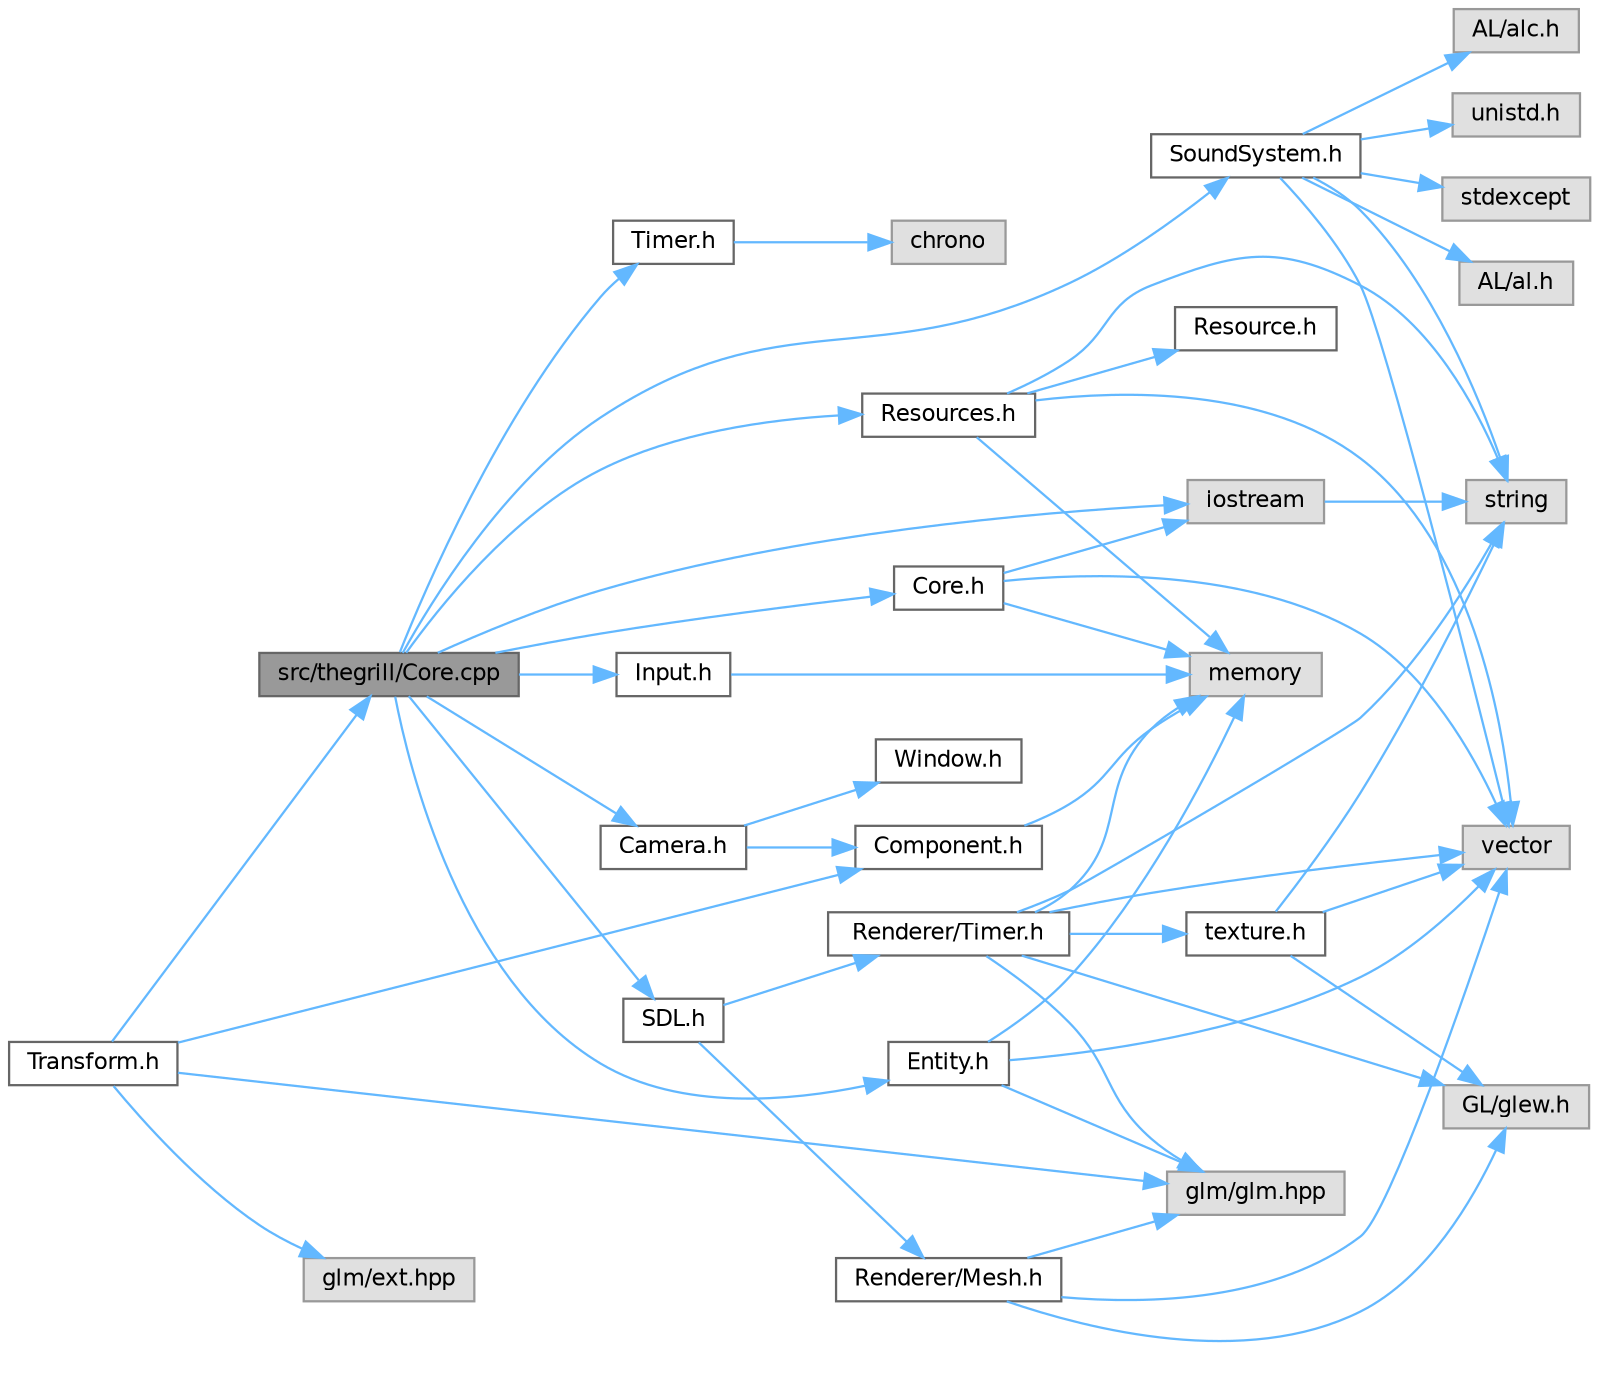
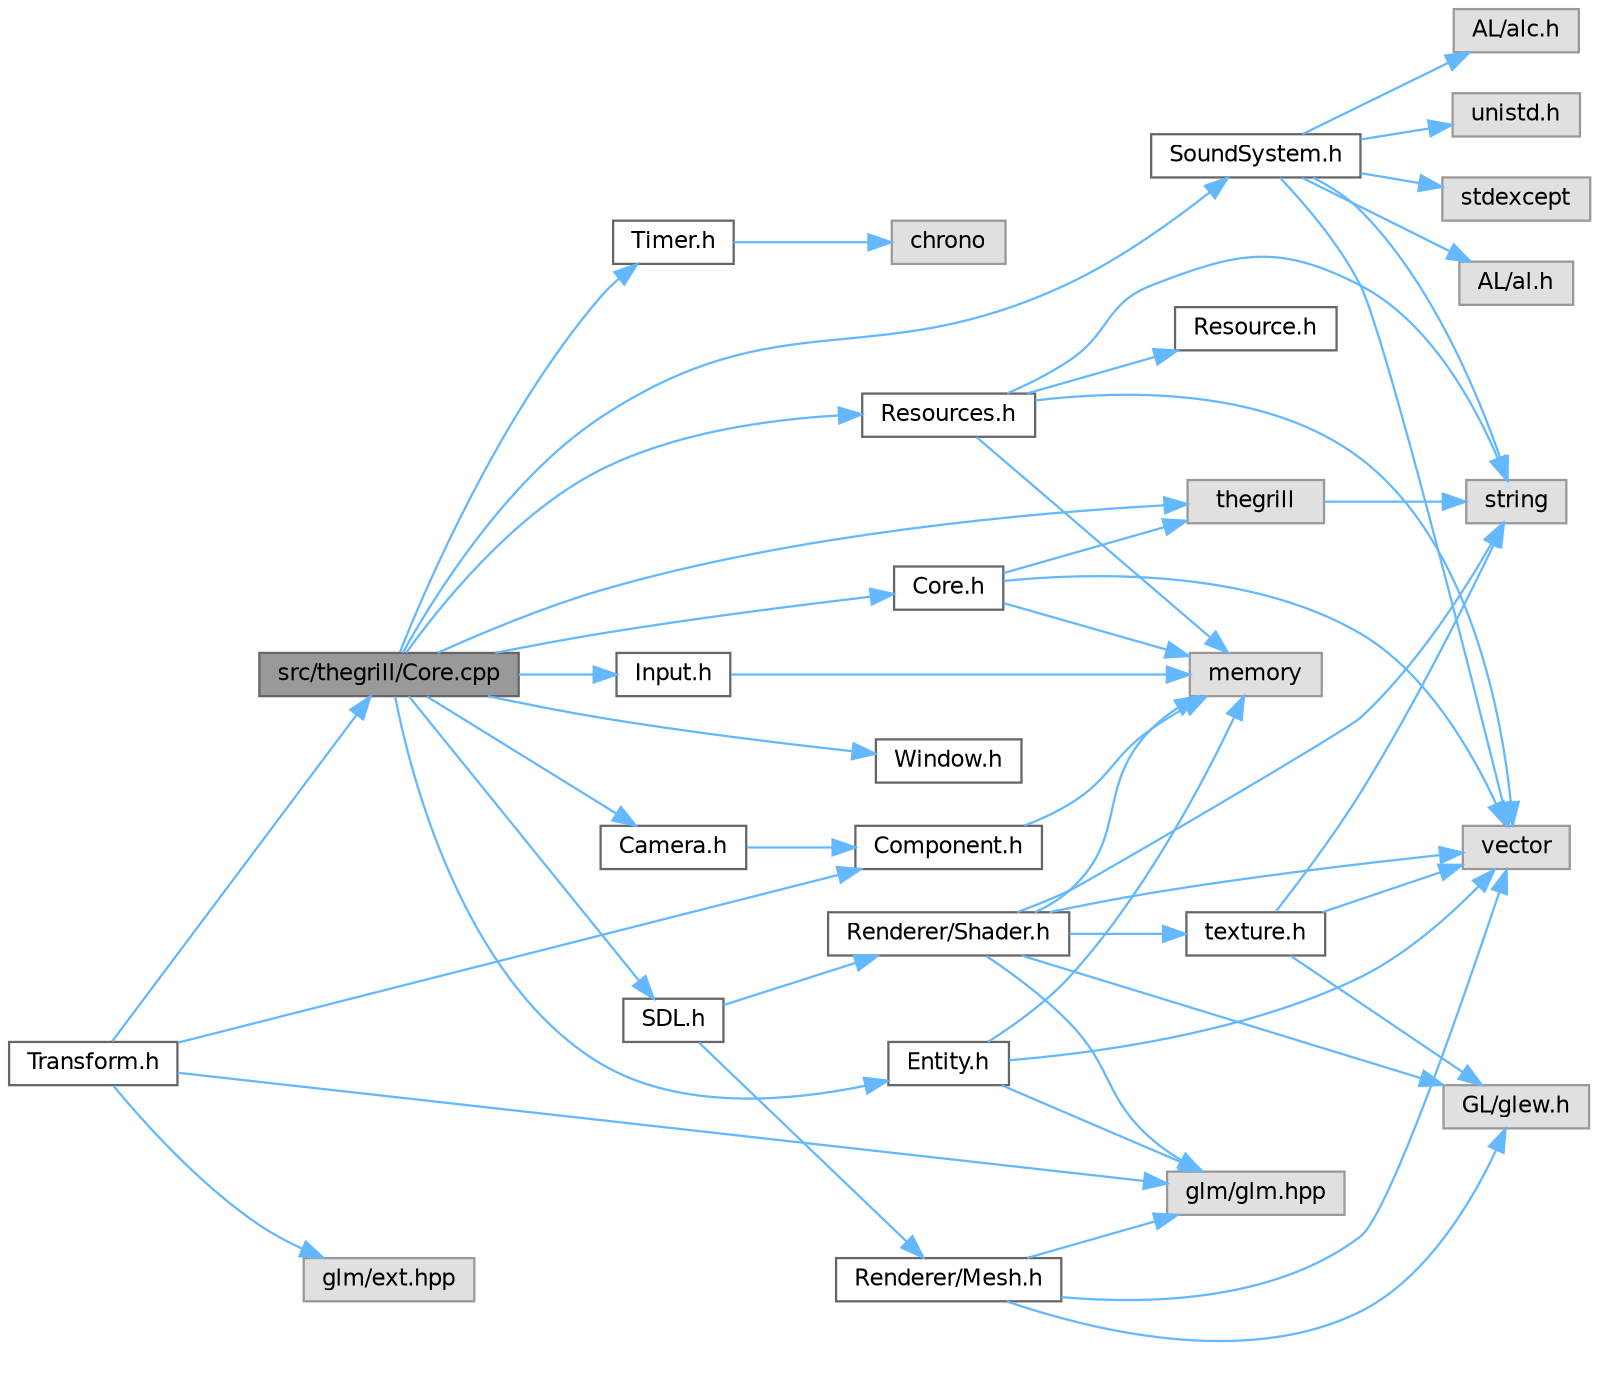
node "iostream": label "iostream" -> "thegrill"
edge "Camera.h" -> "Window.h": now "src/thegrill/Core.cpp" -> "Window.h"
node "Renderer/Timer.h": label "Renderer/Timer.h" -> "Renderer/Shader.h"
